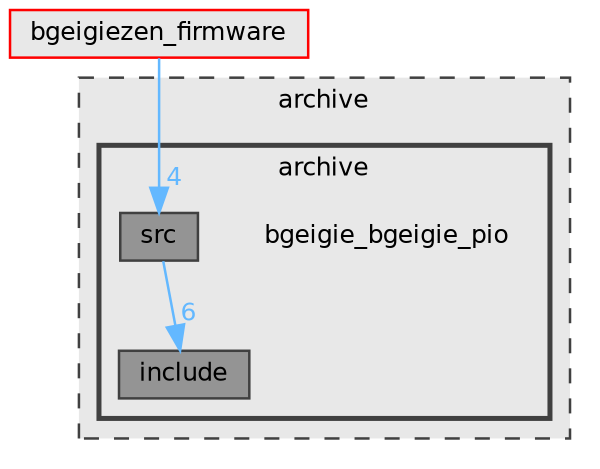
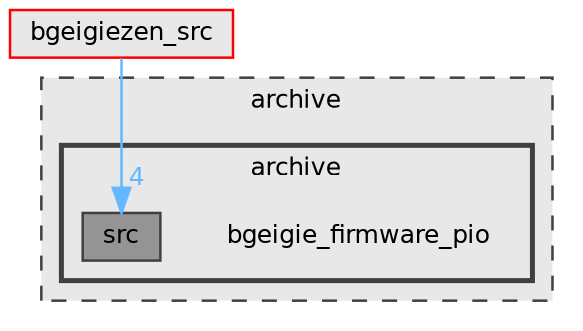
node "bgeigiezen_firmware": label "bgeigiezen_firmware" -> "bgeigiezen_src"
node "bgeigie_bgeigie_pio": label "bgeigie_bgeigie_pio" -> "bgeigie_firmware_pio"
node "include": removed
